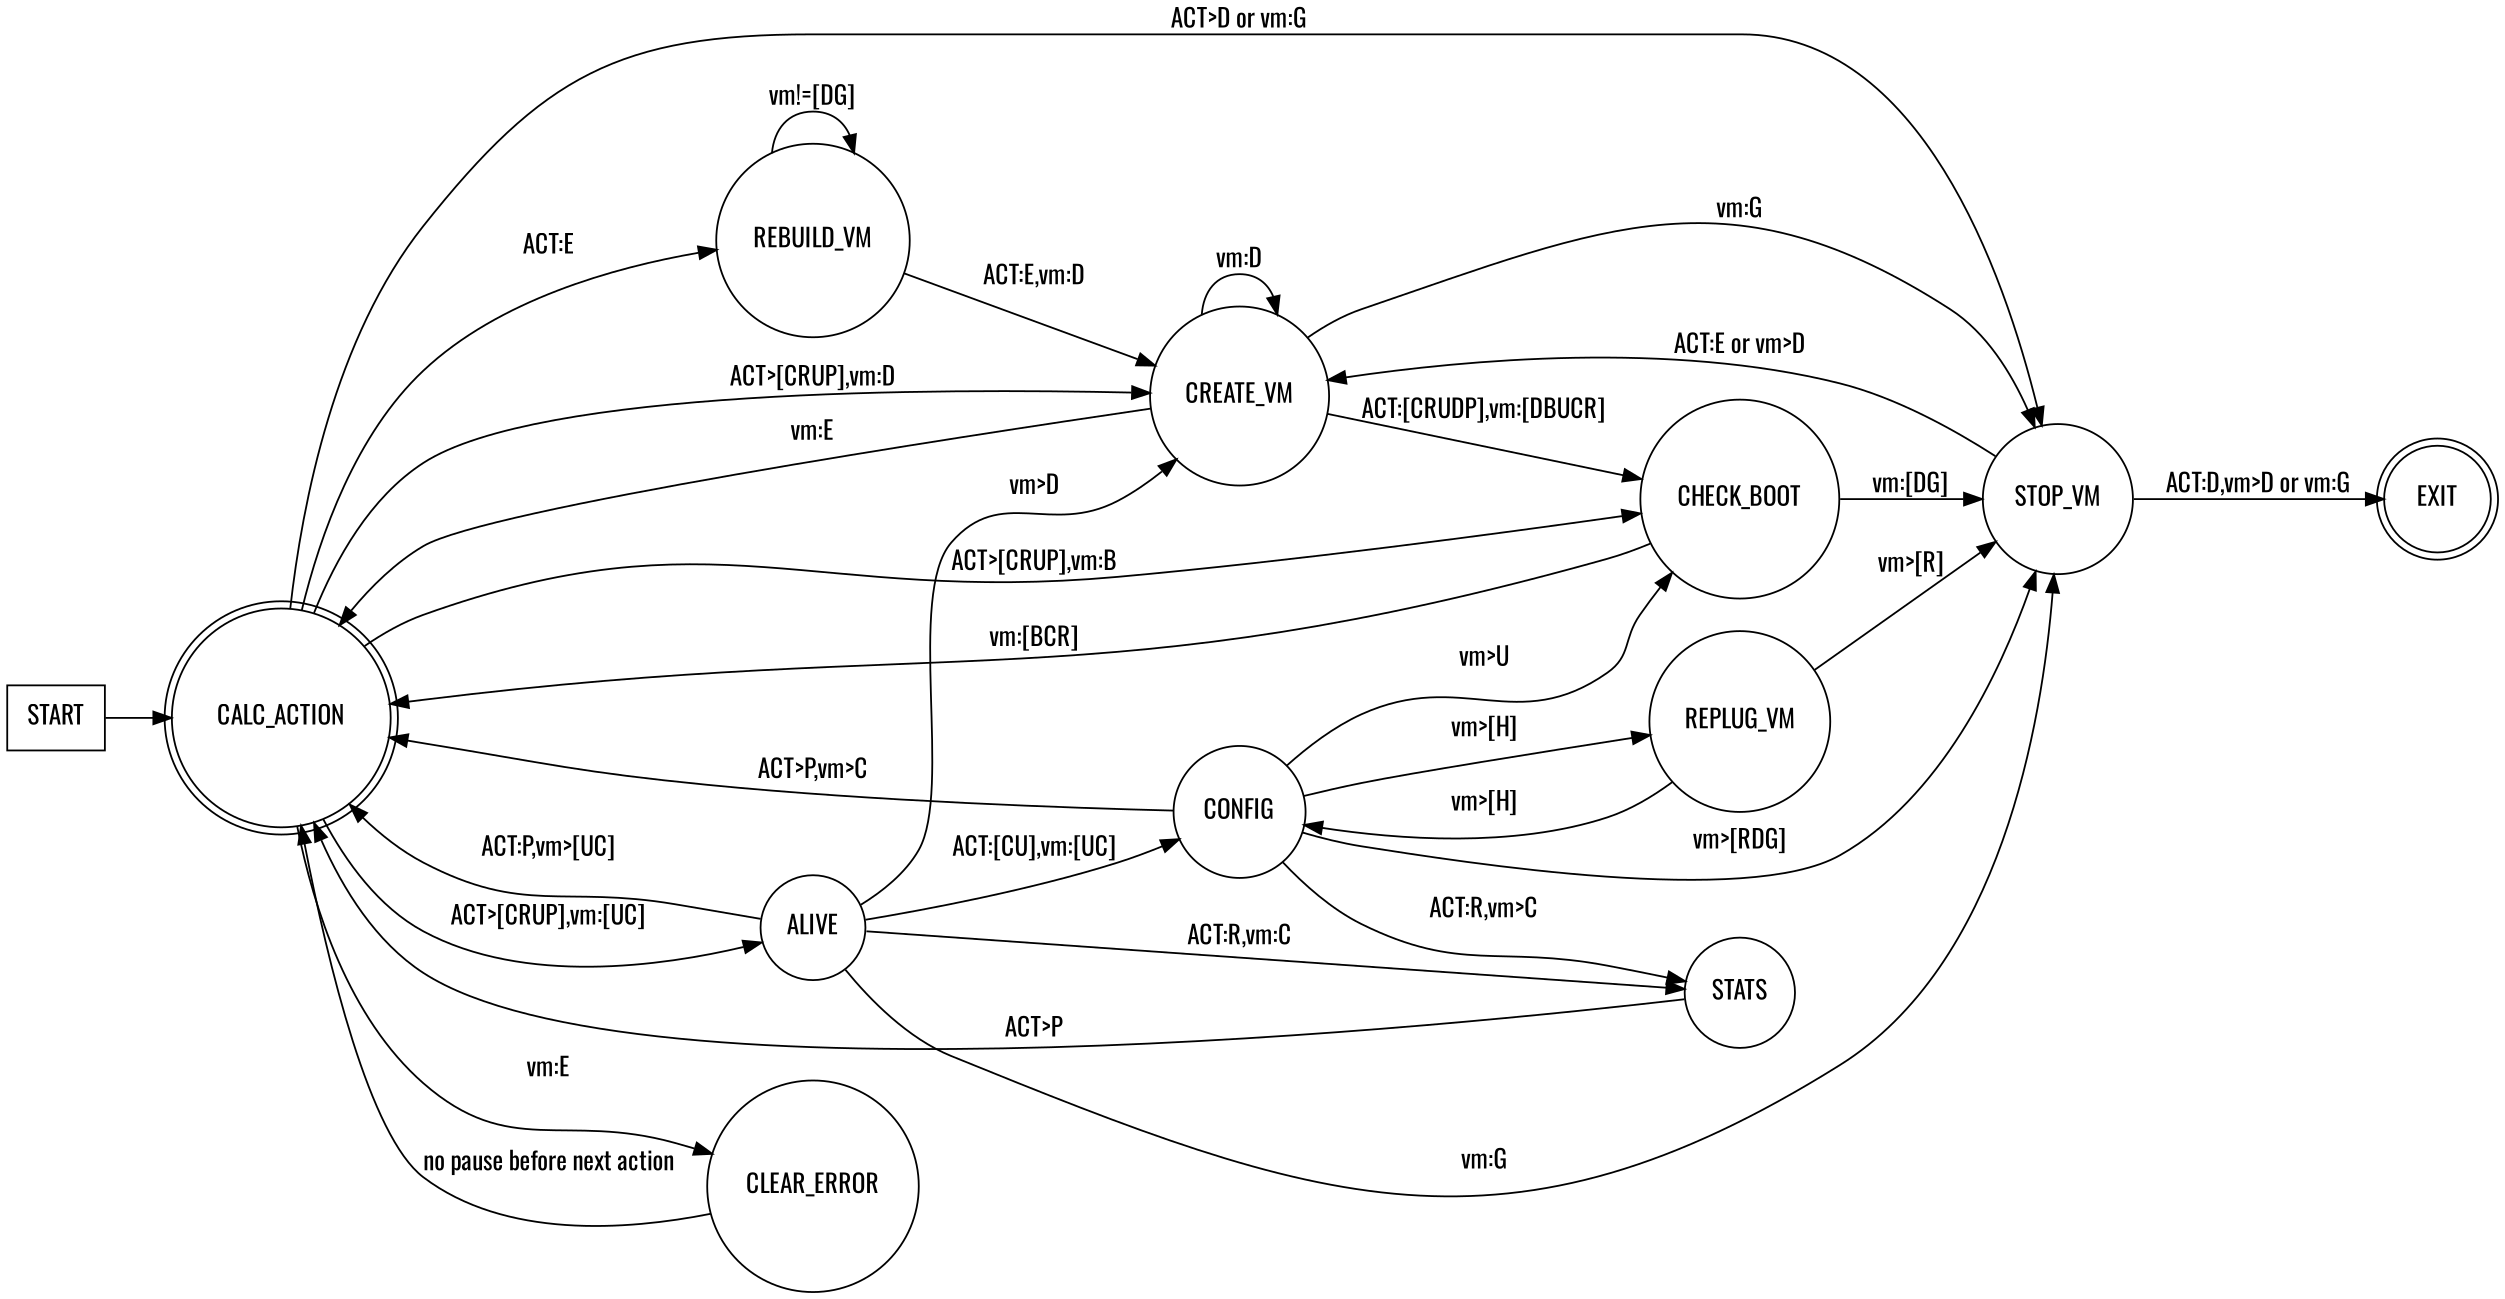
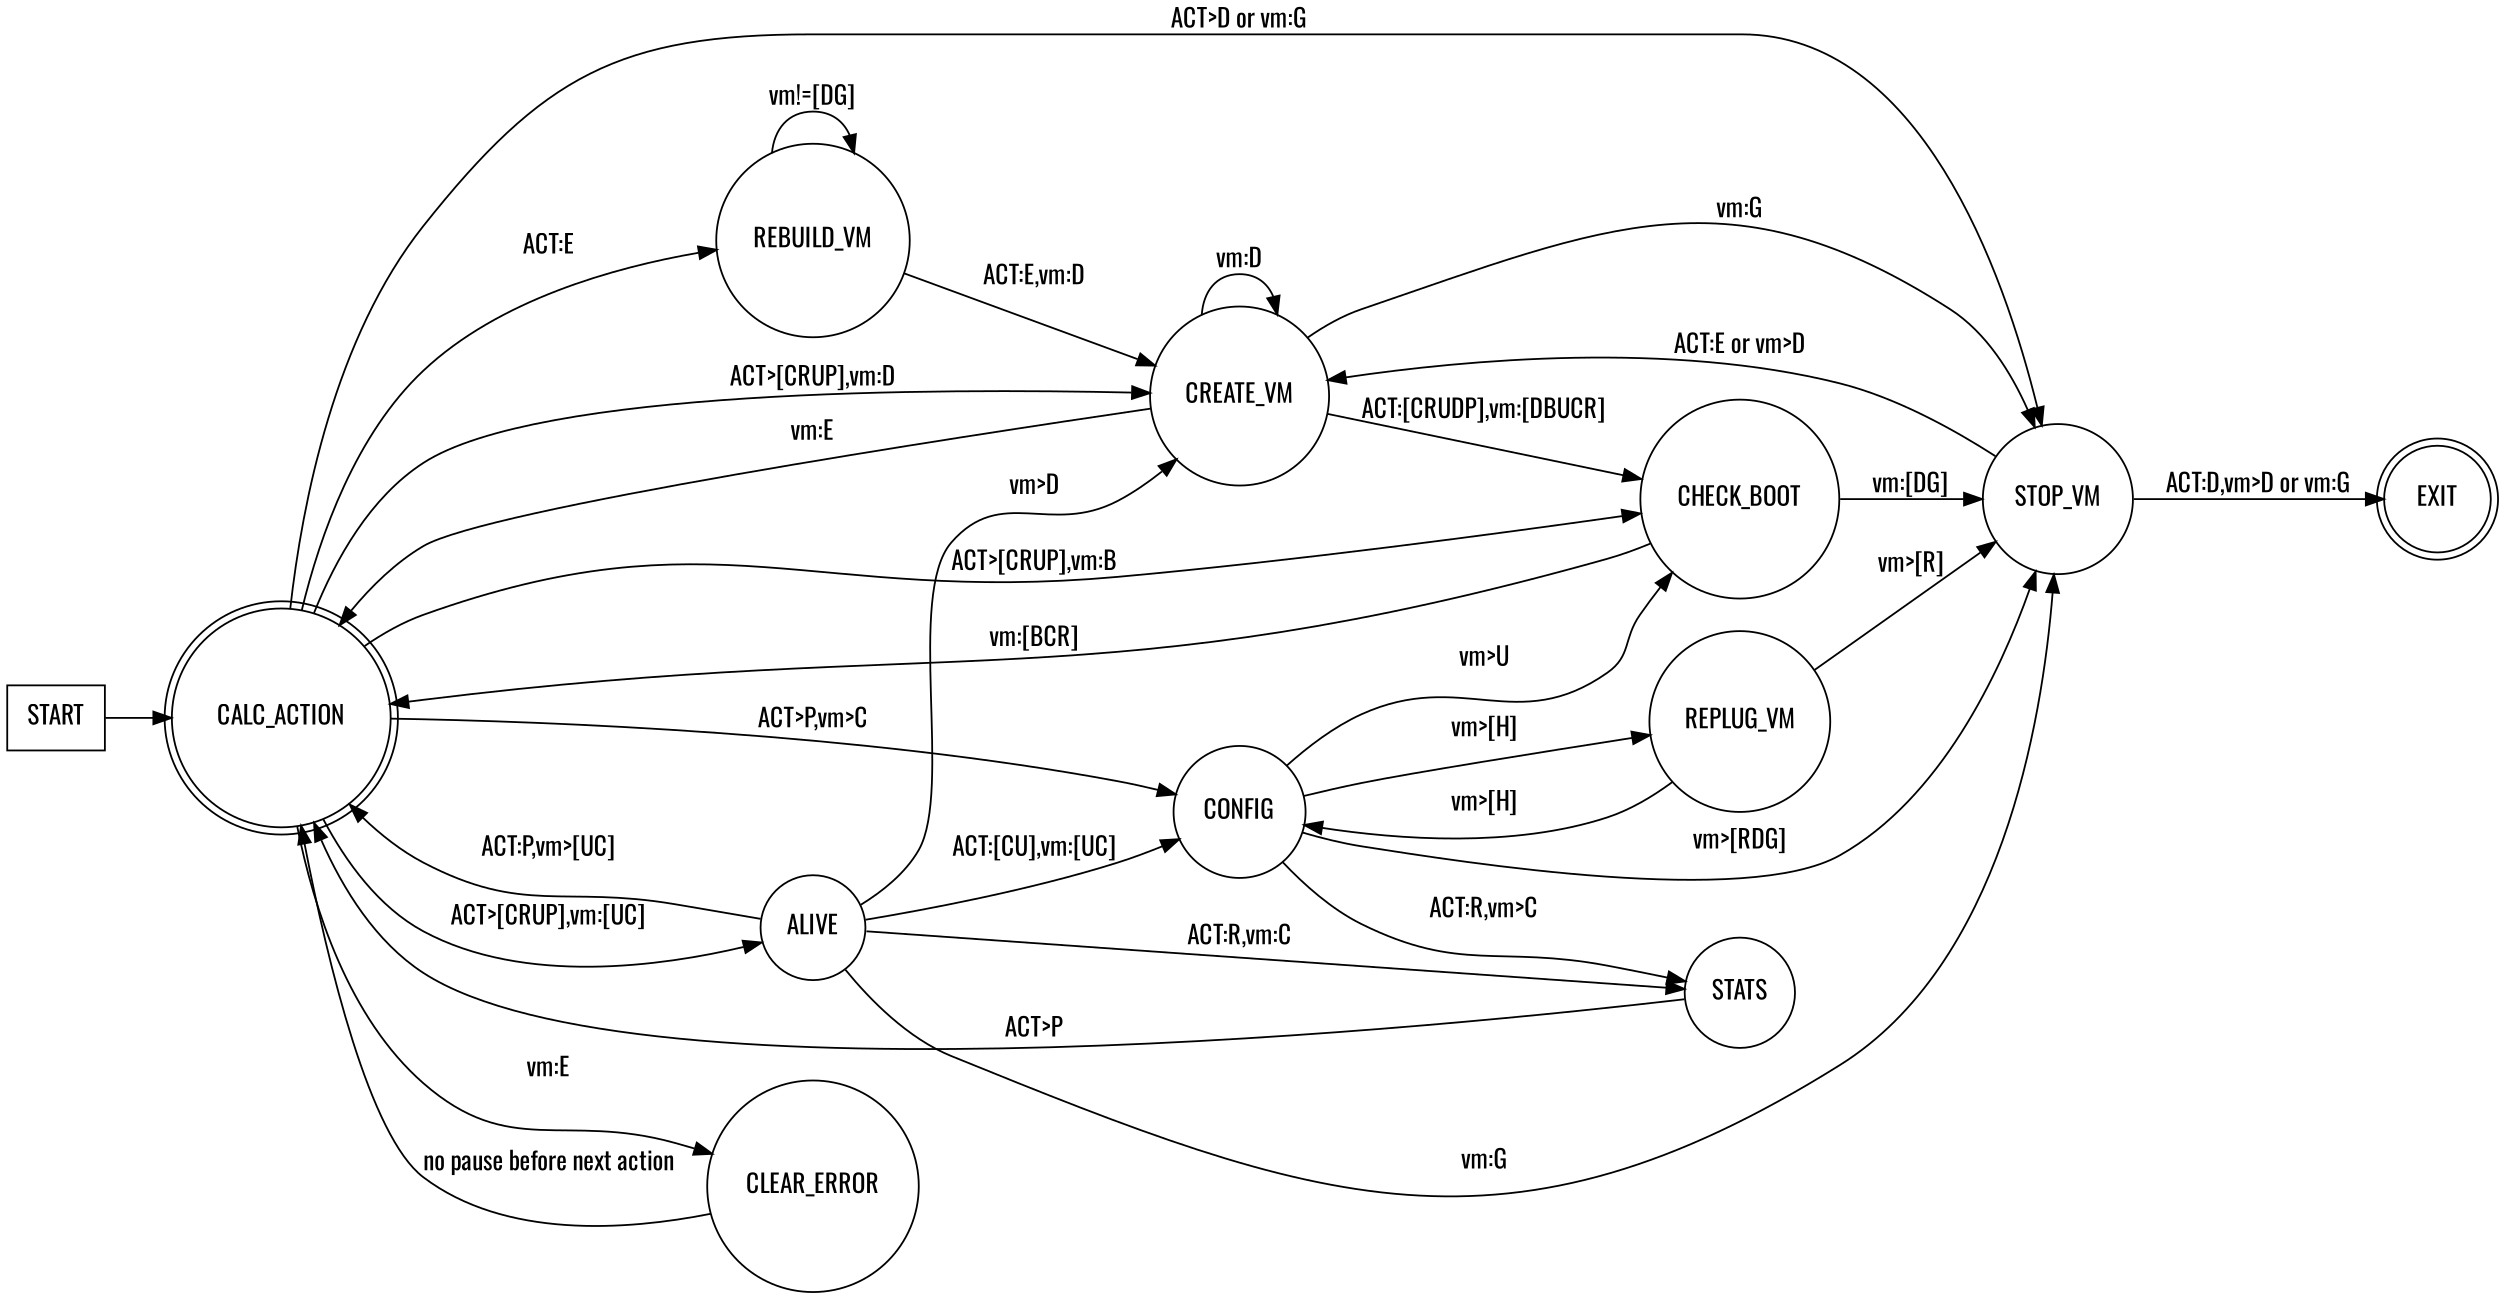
edge "CONFIG" -> "CALC_ACTION": reversed
